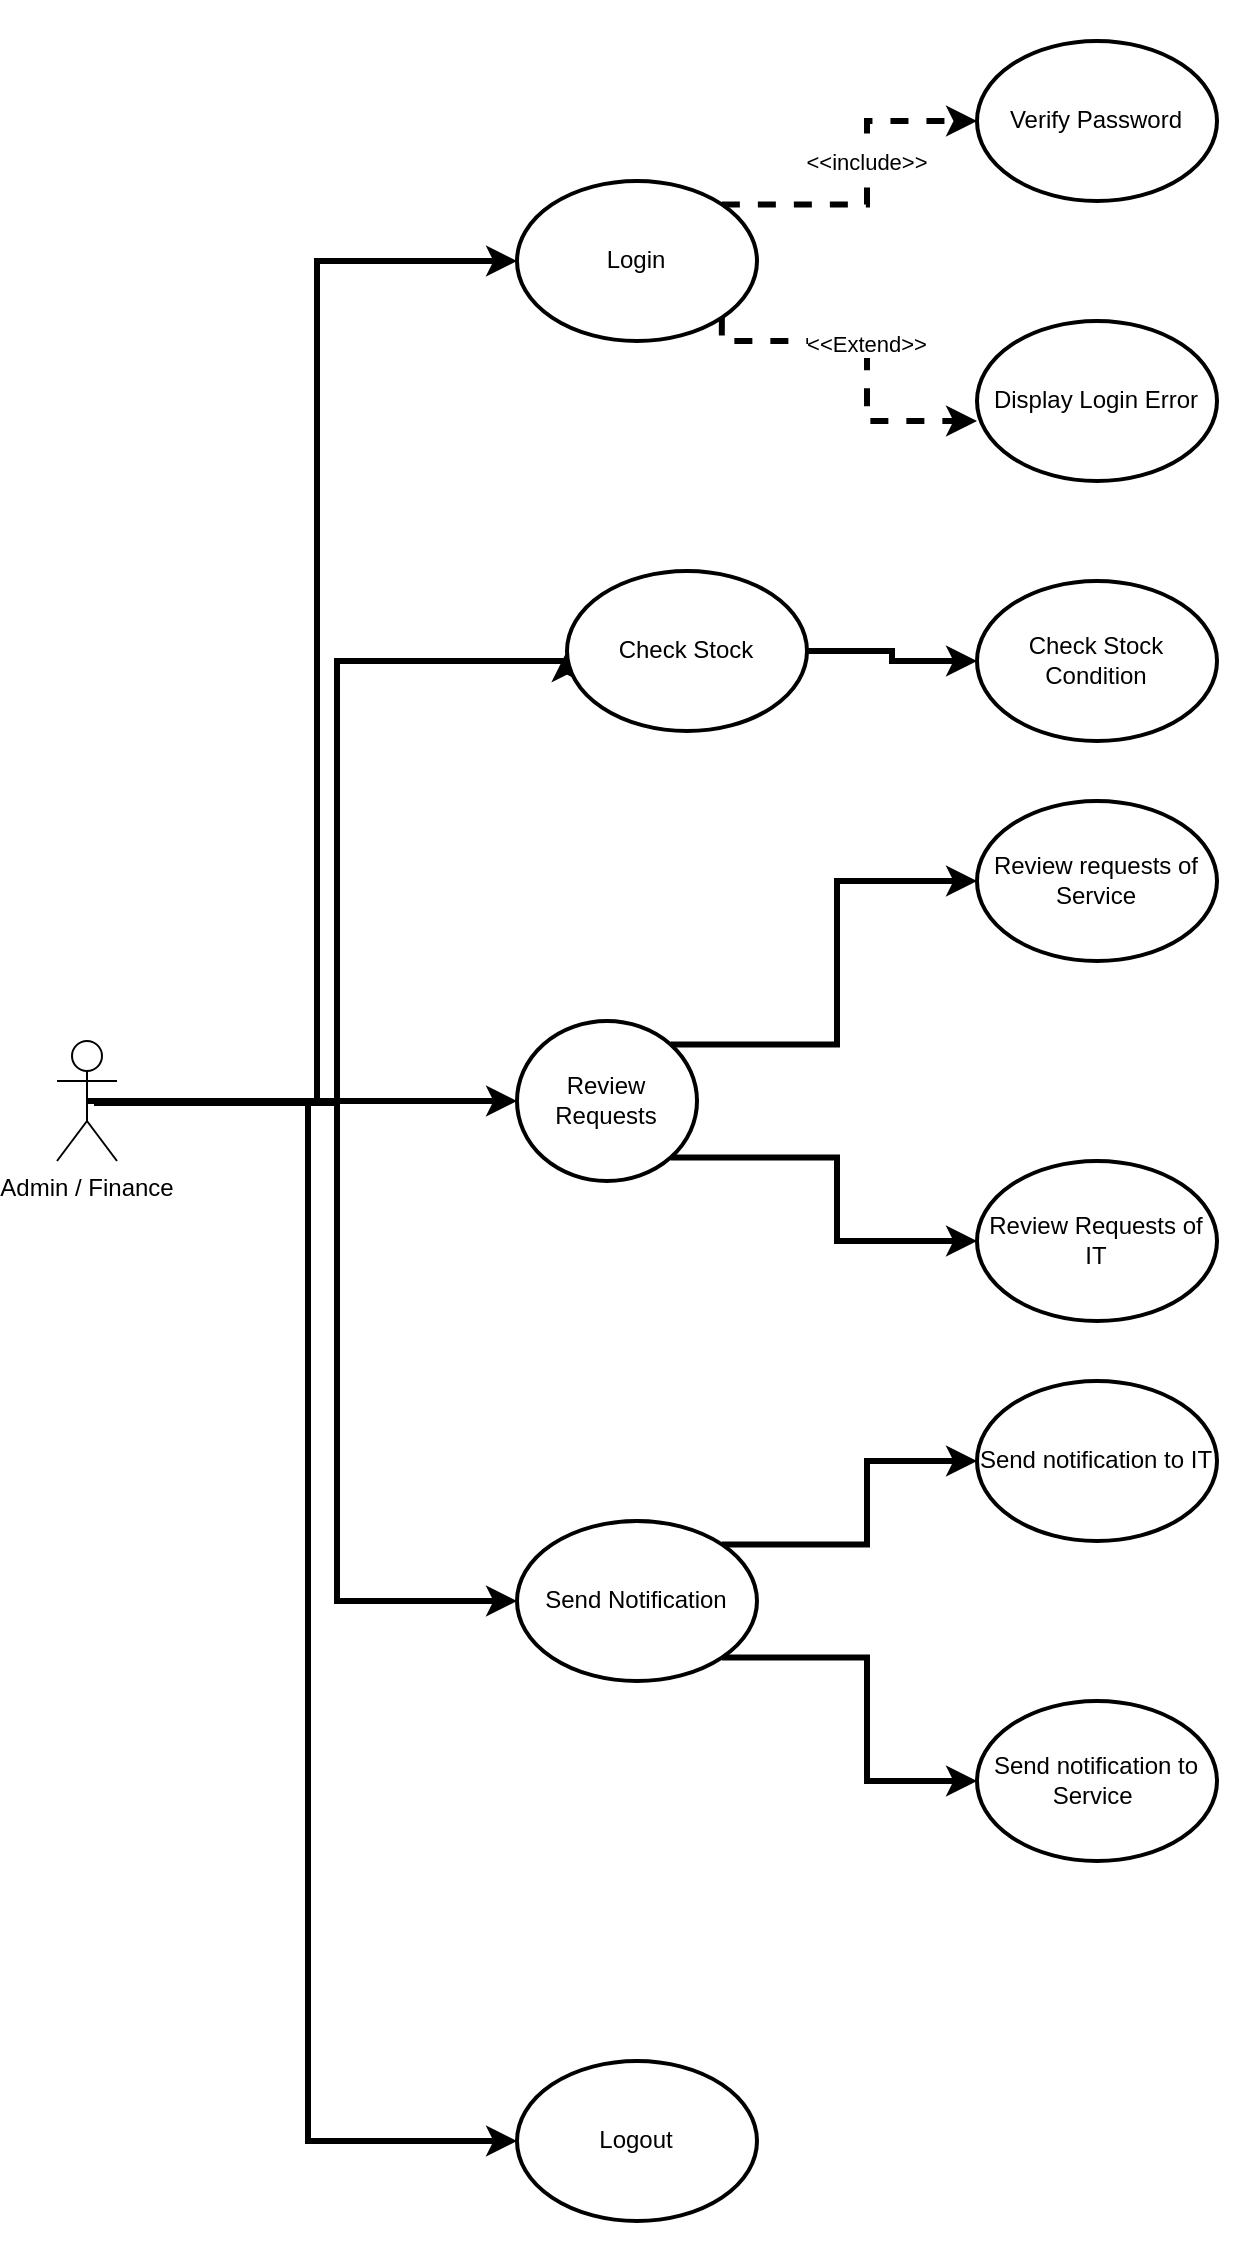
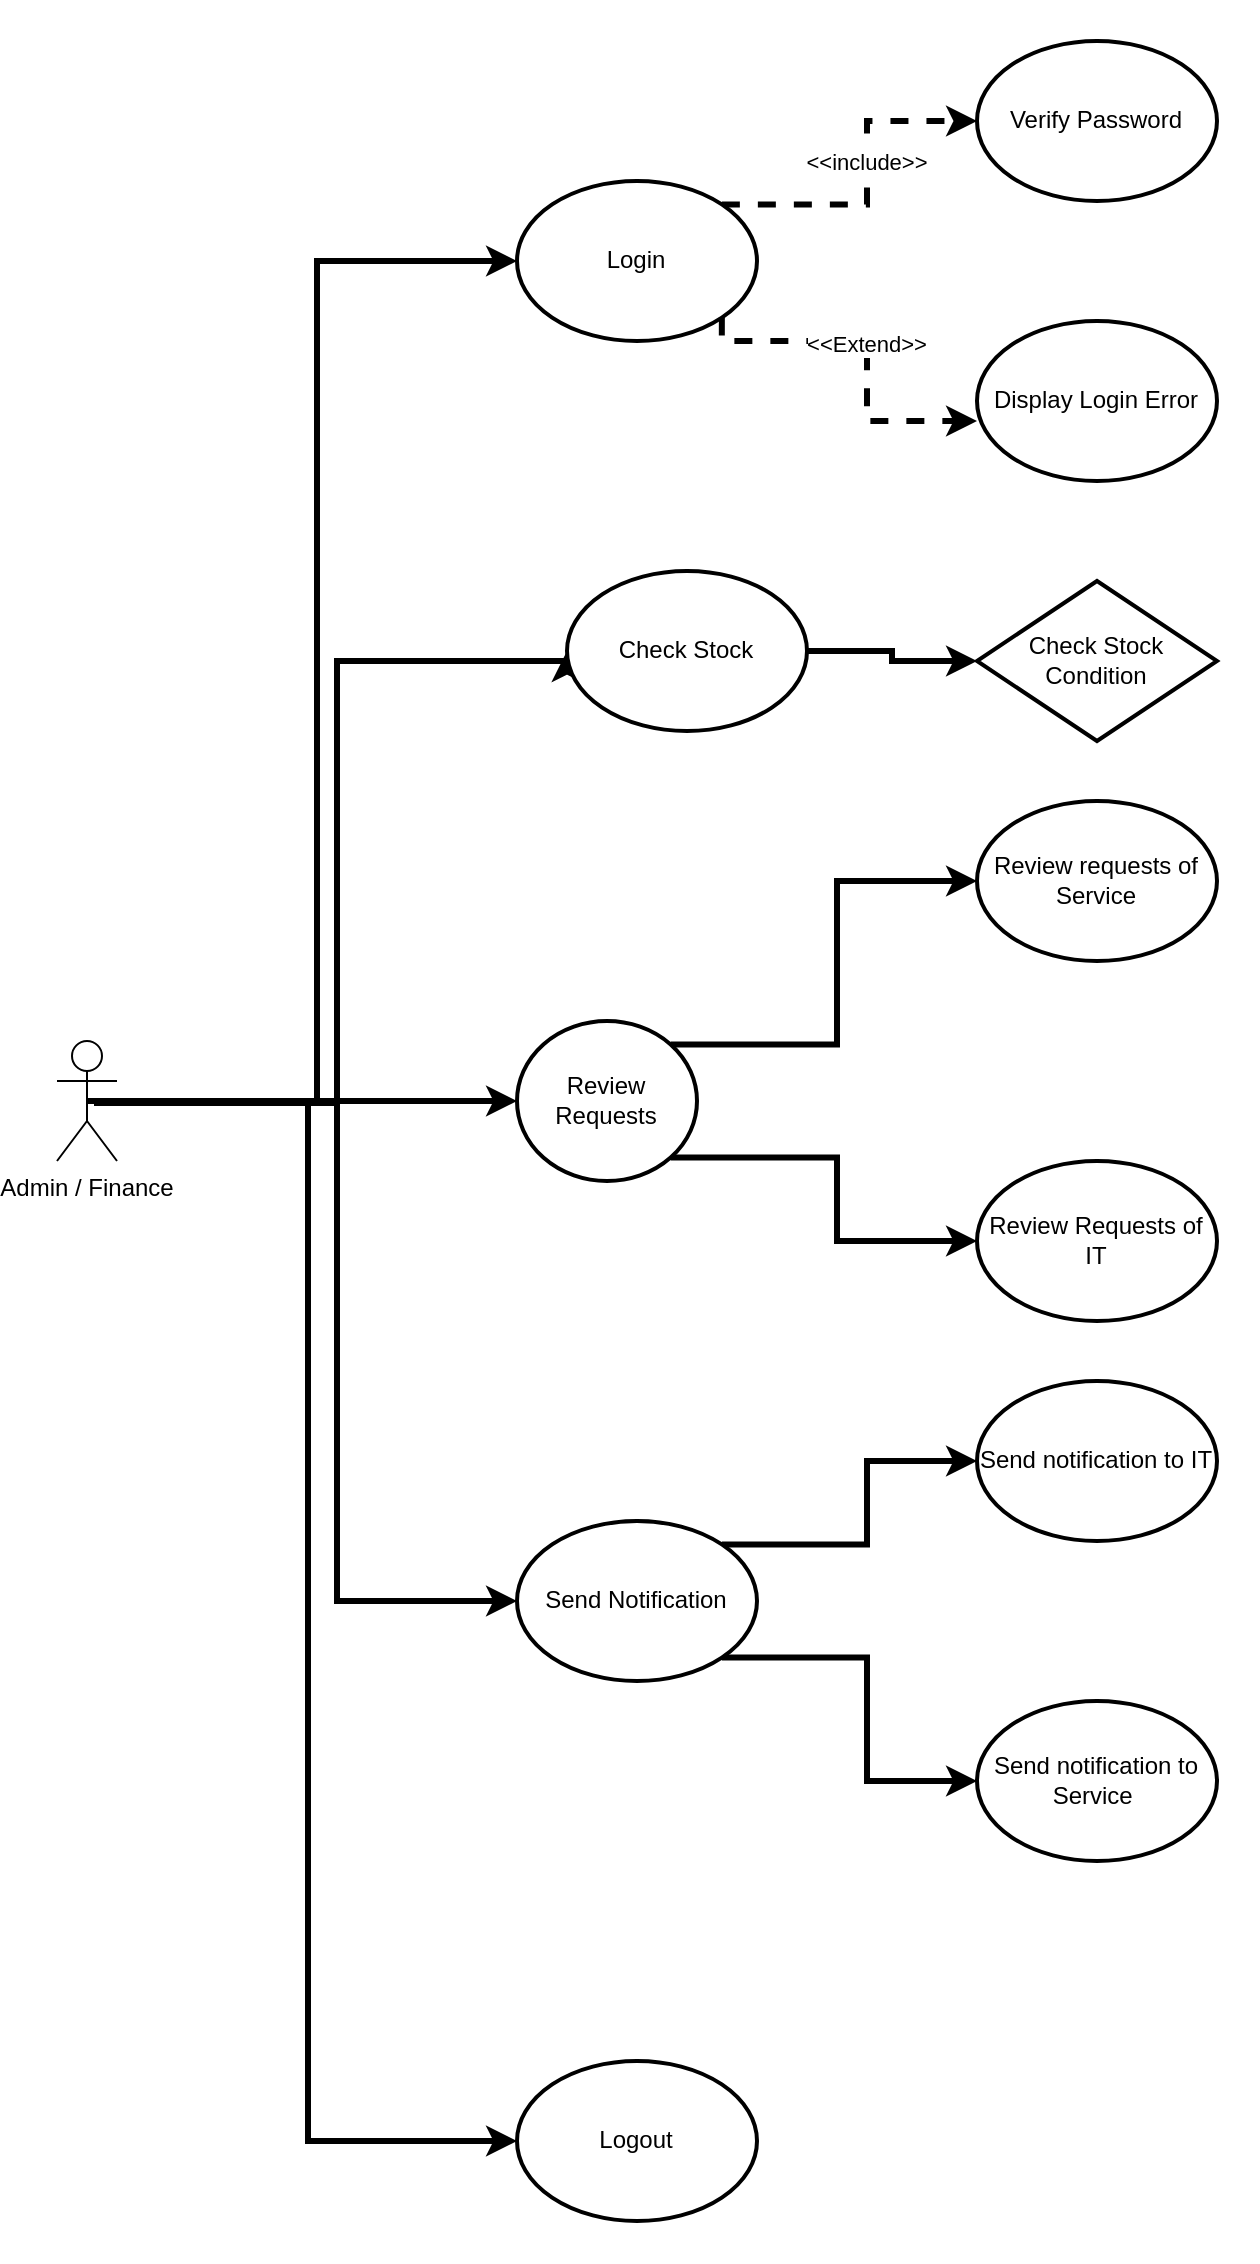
node "Check Stock Condition": shape ellipse -> diamond
